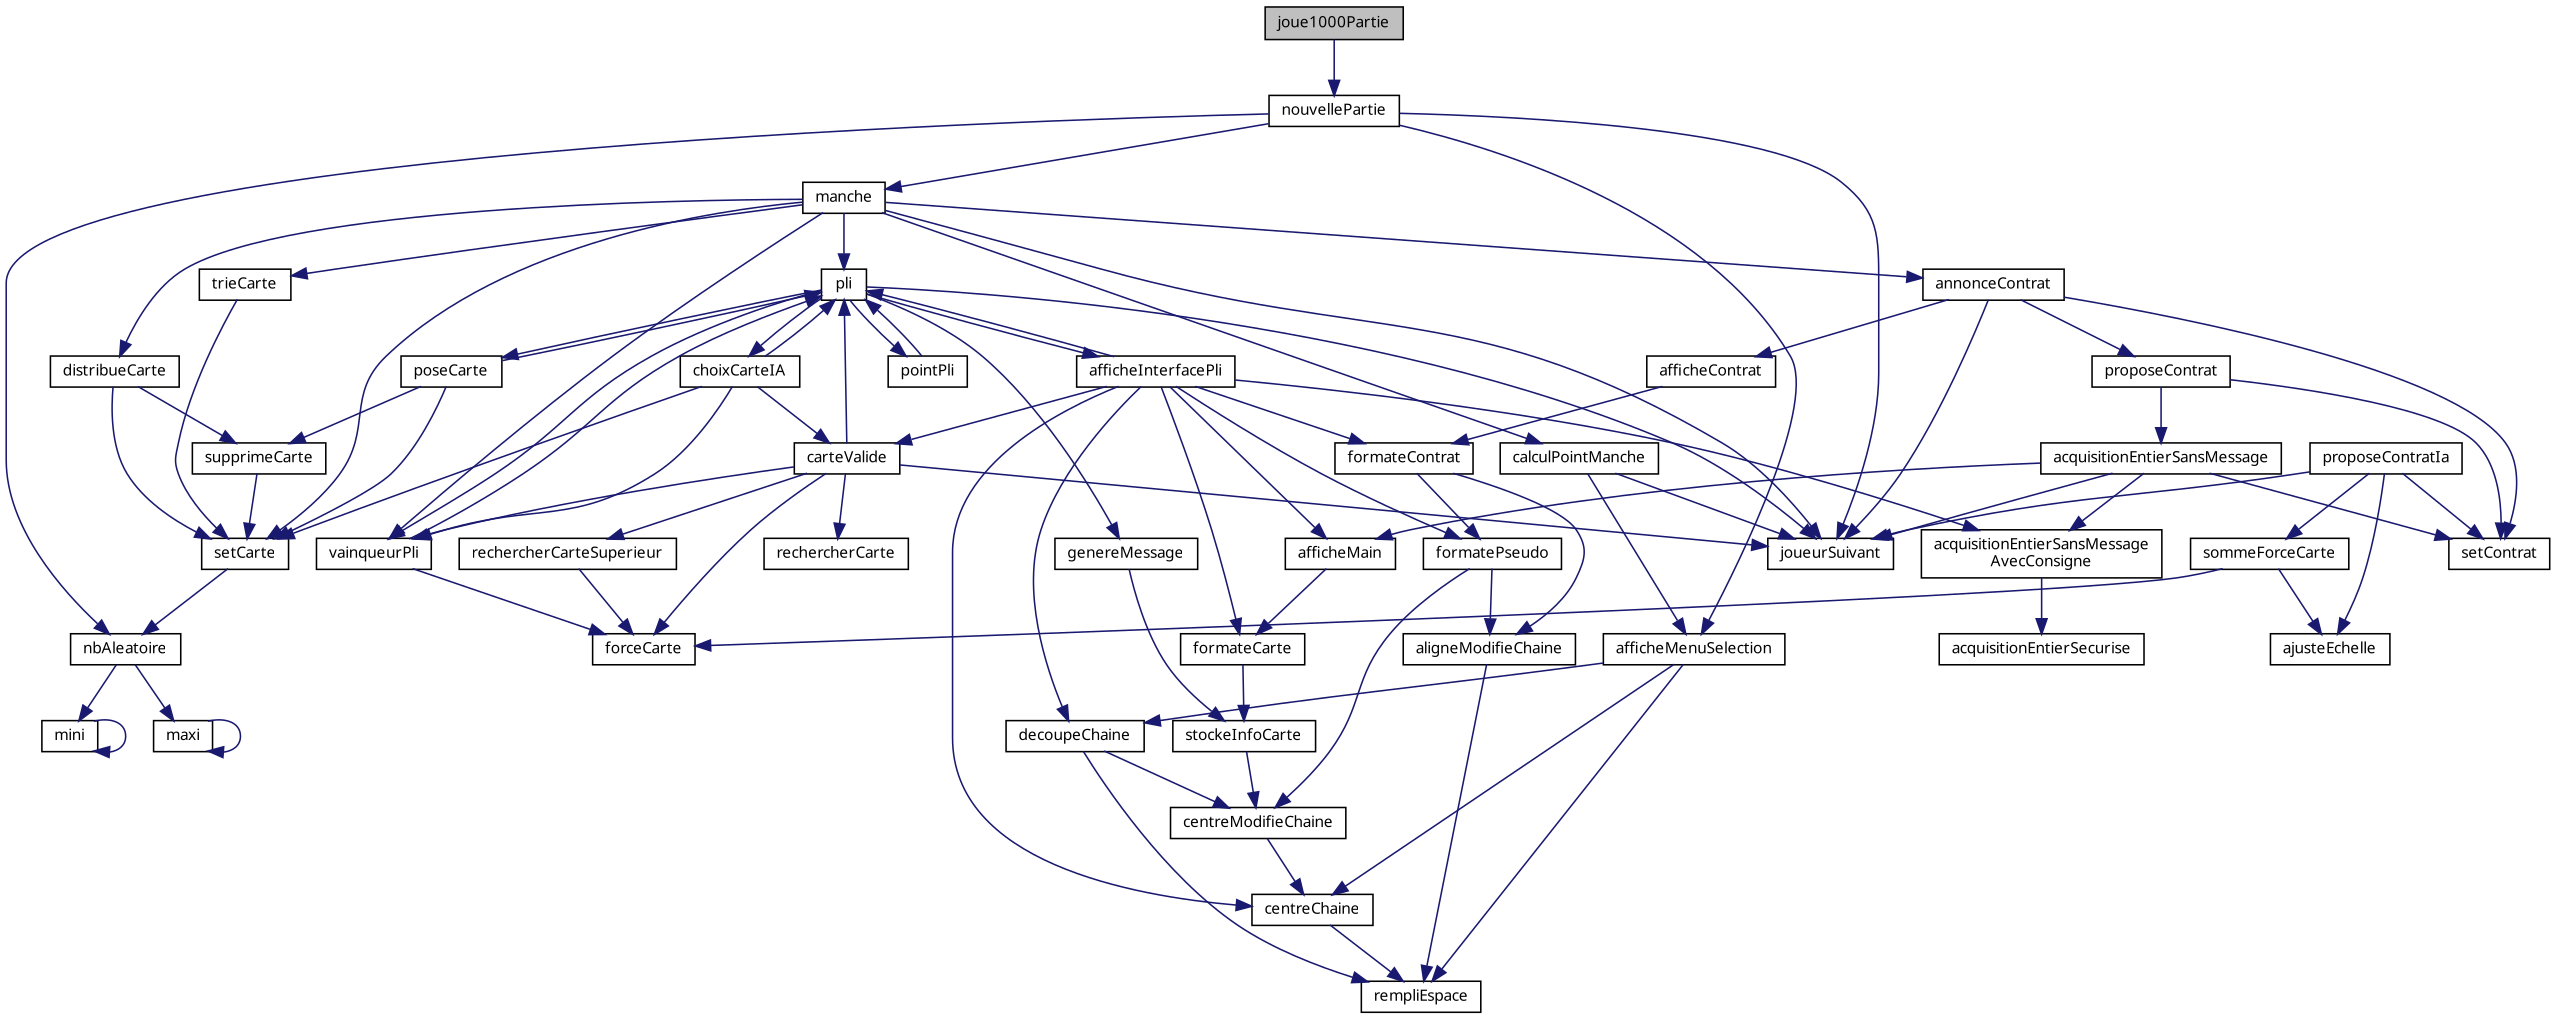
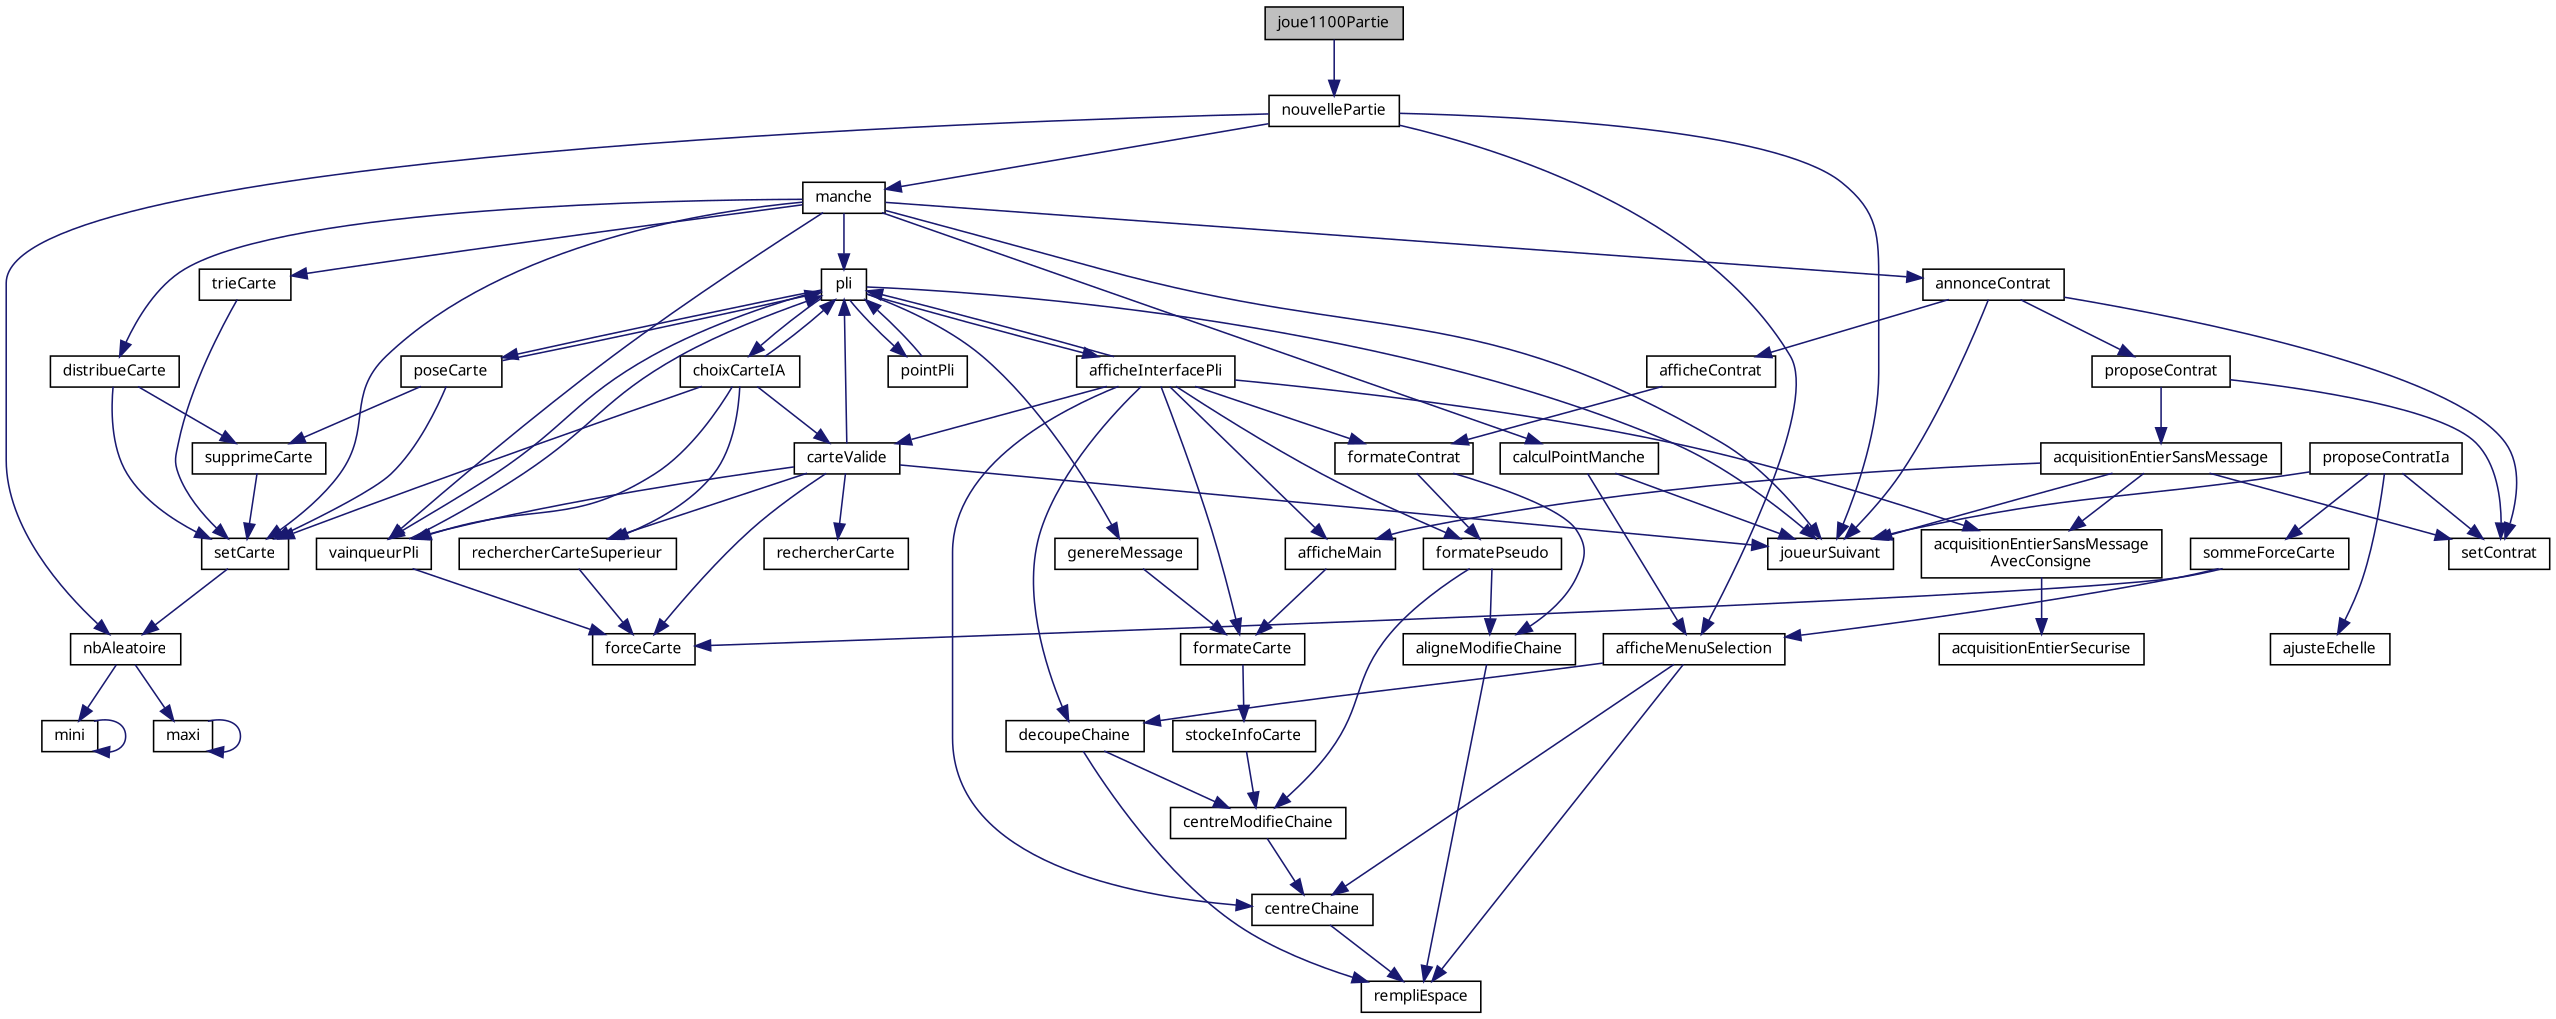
node "joue1000Partie": label "joue1000Partie" -> "joue1100Partie"
edge "choixCarteIA" -> "rechercherCarteSuperieur": added
edge "sommeForceCarte" -> "ajusteEchelle": now "sommeForceCarte" -> "afficheMenuSelection"
edge "genereMessage" -> "stockeInfoCarte": now "genereMessage" -> "formateCarte"
